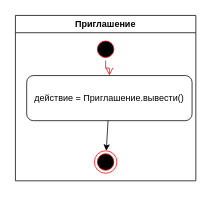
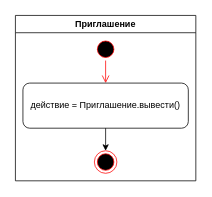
node "действие = Приглашение.вывести()": moved (109, 98) -> (105, 105)
